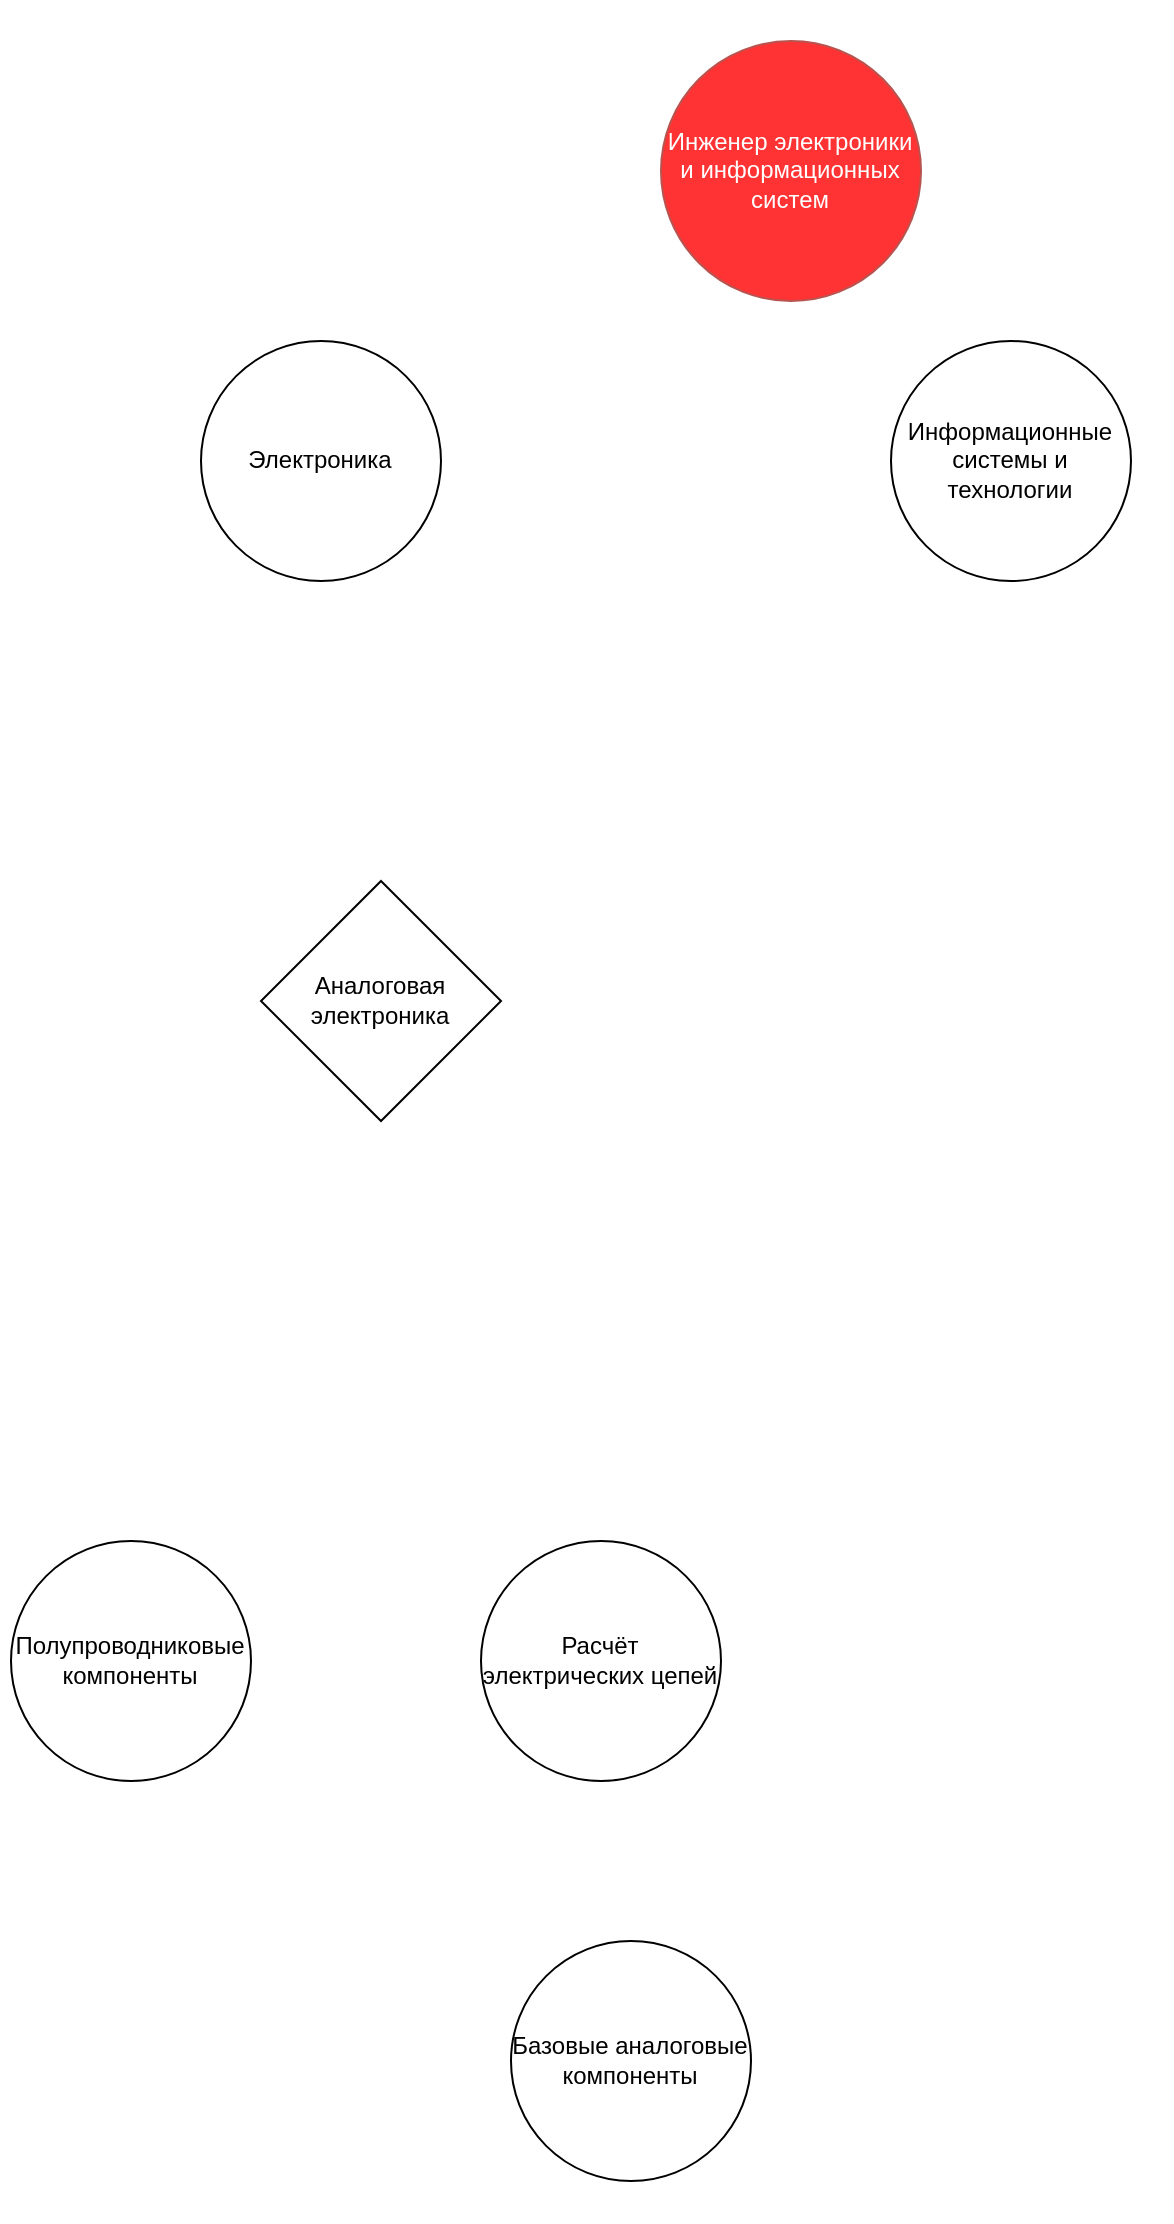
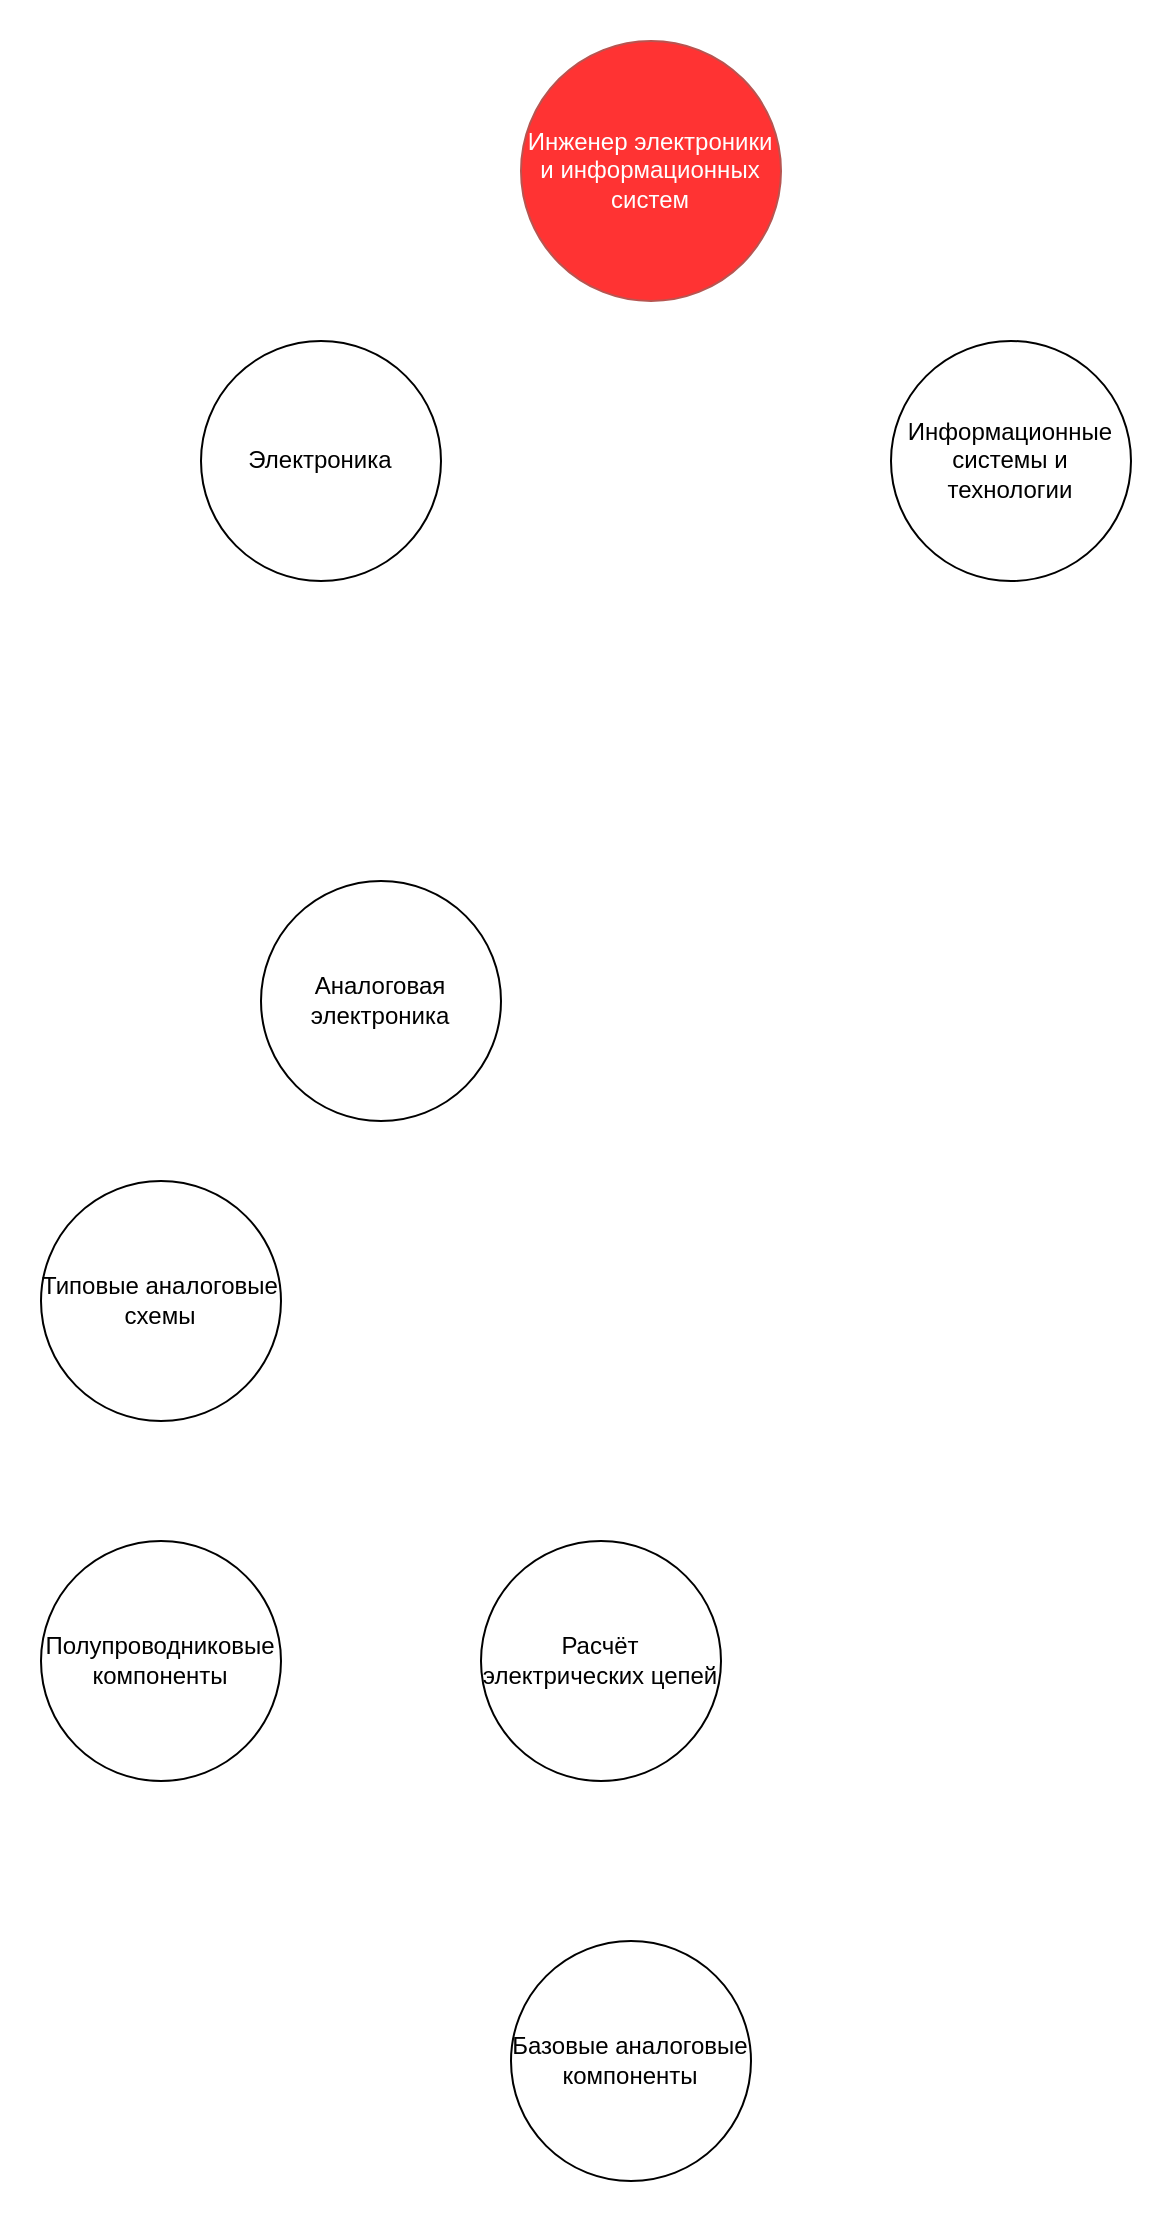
node "Инженер электроники и информационных систем": moved (791, 171) -> (651, 171)
node "Аналоговая электроника": shape diamond -> ellipse
node "Типовые аналоговые схемы": added
node "Полупроводниковые компоненты": moved (131, 1661) -> (161, 1661)
